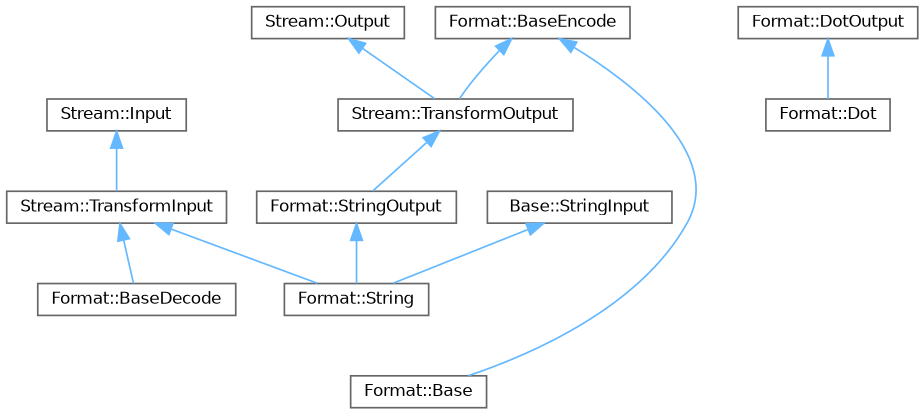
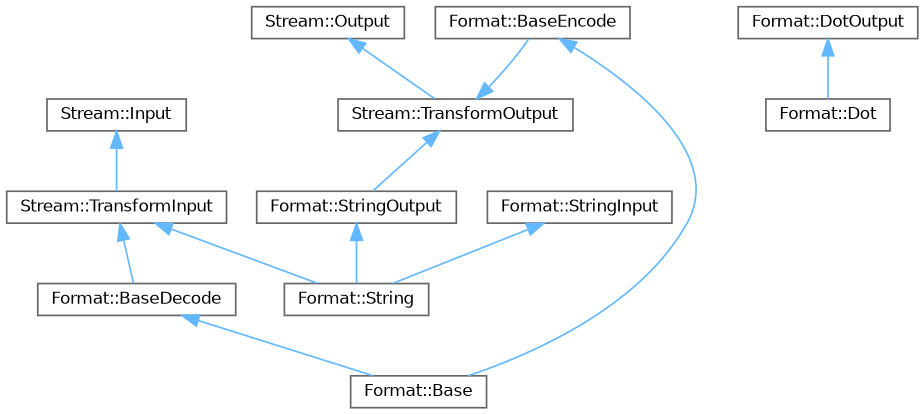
edge "Stream::TransformOutput" -> "Format::BaseEncode": reversed
node "Base::StringInput": label "Base::StringInput" -> "Format::StringInput"
edge "Format::Base" -> "Format::BaseDecode": added
